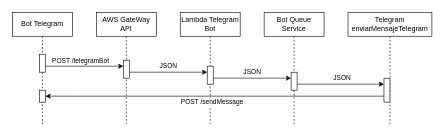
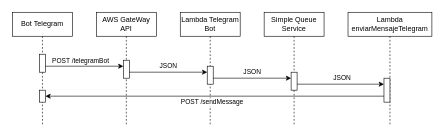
node "Bot Queue Service": label "Bot Queue Service" -> "Simple Queue Service"
node "Telegram enviarMensajeTelegram": label "Telegram enviarMensajeTelegram" -> "Lambda enviarMensajeTelegram"
